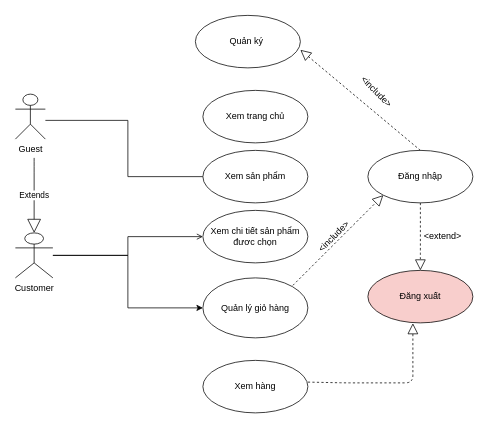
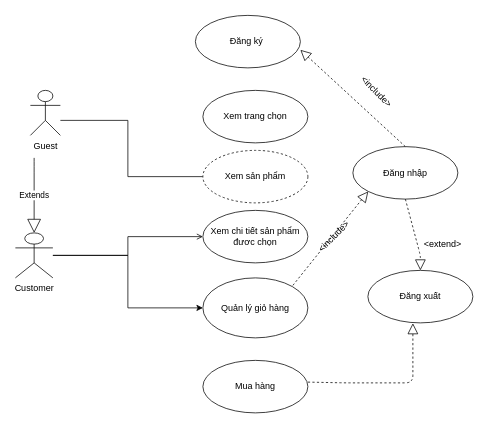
node "Quản ký": label "Quản ký" -> "Đăng ký"
node "Guest": moved (30, 117) -> (45, 113)
node "Xem trang chủ": label "Xem trang chủ" -> "Xem trang chọn"
node "Xem sản phẩm": style solid -> dashed
node "Đăng nhập": moved (420, 177) -> (405, 173)
node "<extend>": moved (443, 237) -> (443, 244)
node "Đăng xuất": fillcolor #f8cecc -> #ffffff
node "Xem hàng": label "Xem hàng" -> "Mua hàng"
